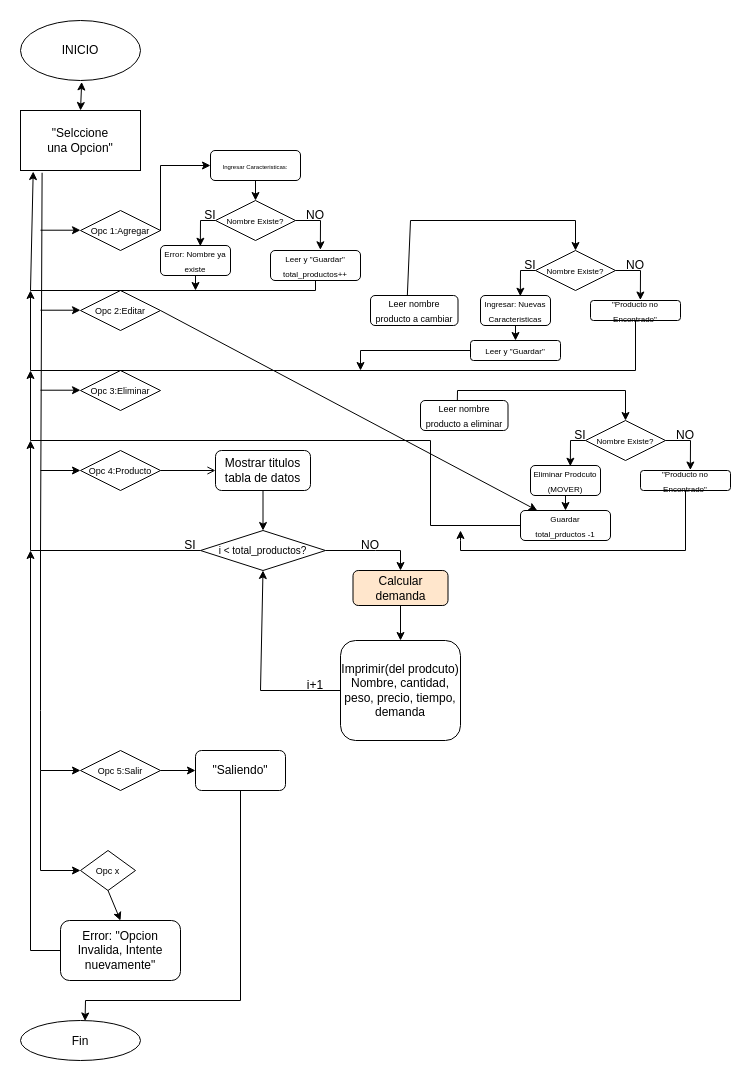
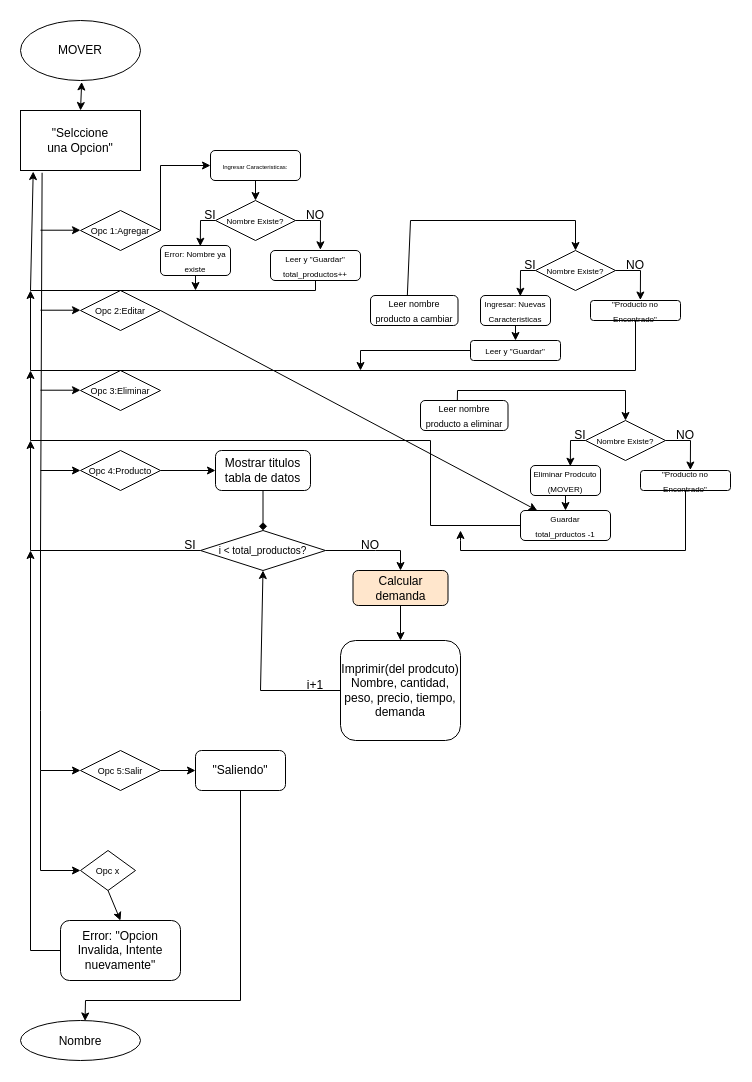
node "INICIO": label "INICIO" -> "MOVER"
edge "Opc 4:Producto" -> "Mostrar titulos tabla de datos": arrowhead open -> classic
edge "Mostrar titulos tabla de datos" -> "i < total_productos?": arrowhead classic -> diamond
node "Fin": label "Fin" -> "Nombre"
